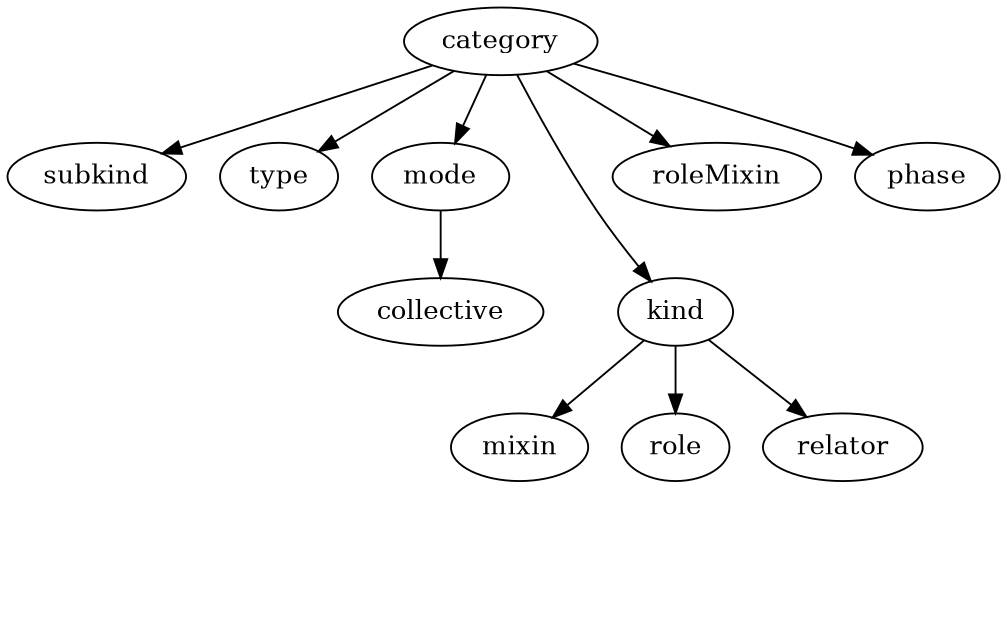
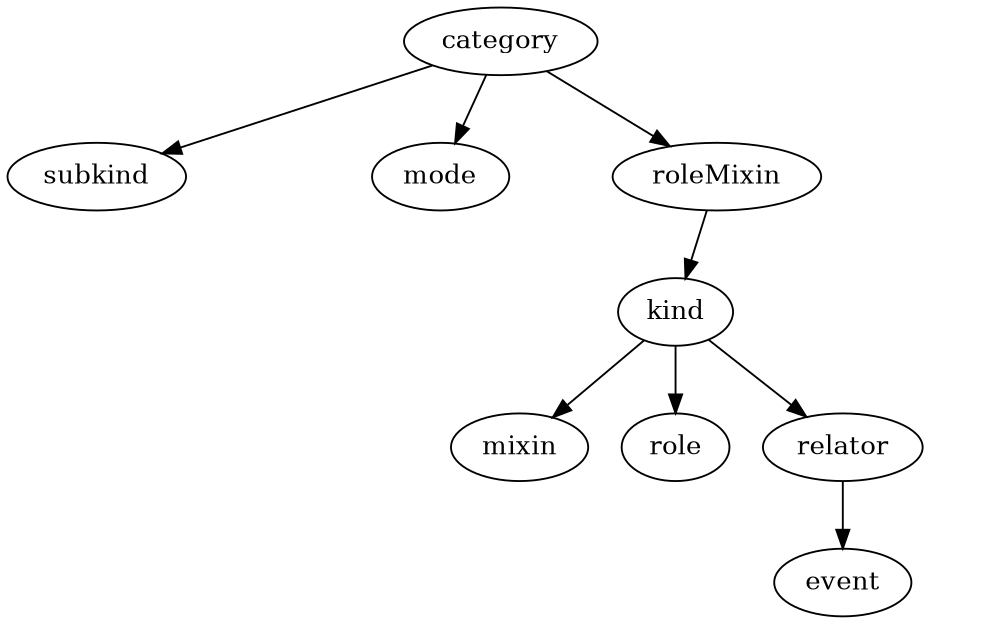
edge "category" -> "kind": now "roleMixin" -> "kind"
node "type": removed
node "phase": removed
node "collective": removed
node "event": added
